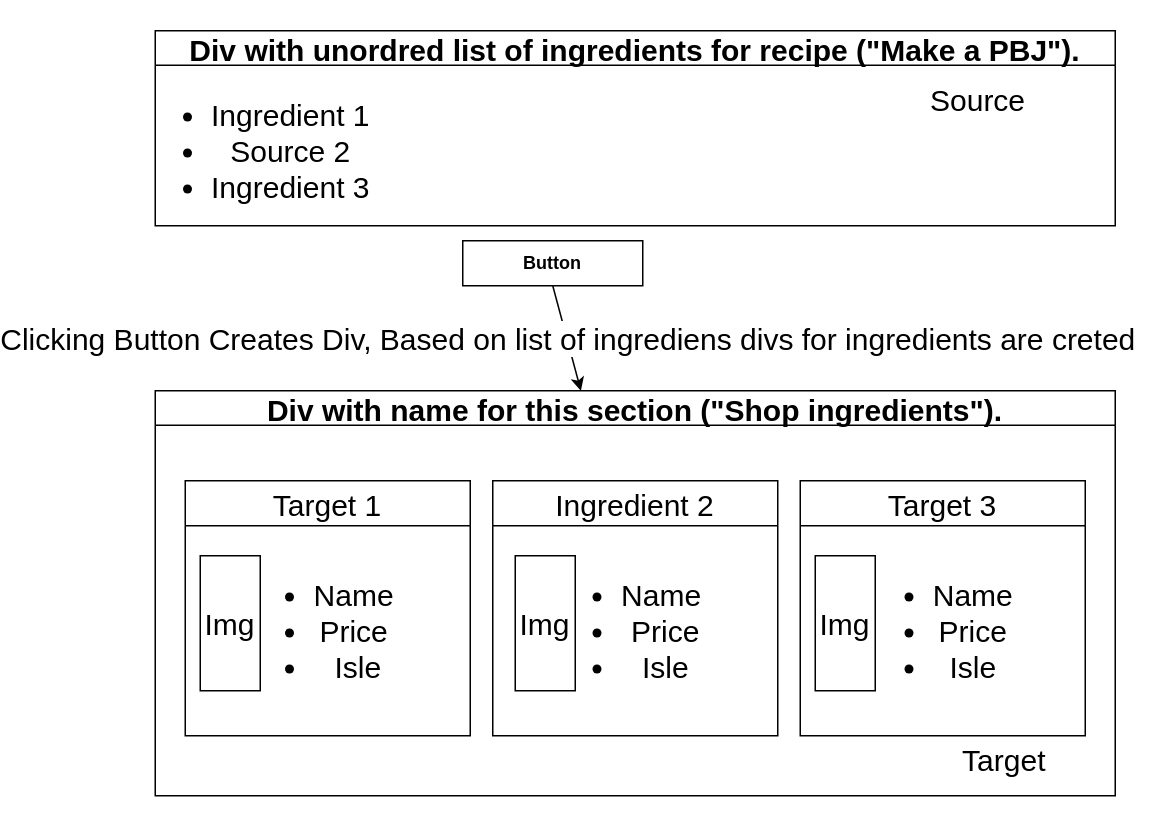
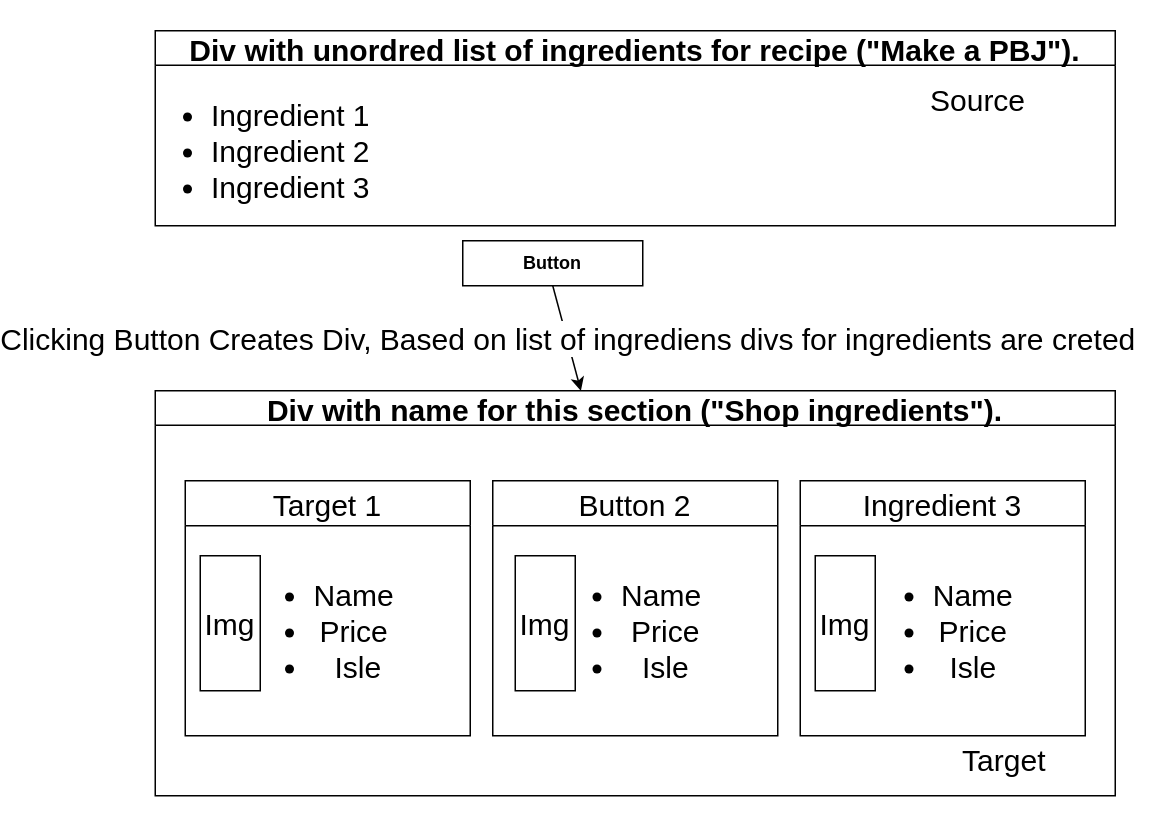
node "Ingredient 1 Source 2 Ingredient 3": label "Ingredient 1 Source 2 Ingredient 3" -> "Ingredient 1 Ingredient 2 Ingredient 3"
node "Ingredient 2": label "Ingredient 2" -> "Button 2"
node "Target 3": label "Target 3" -> "Ingredient 3"
